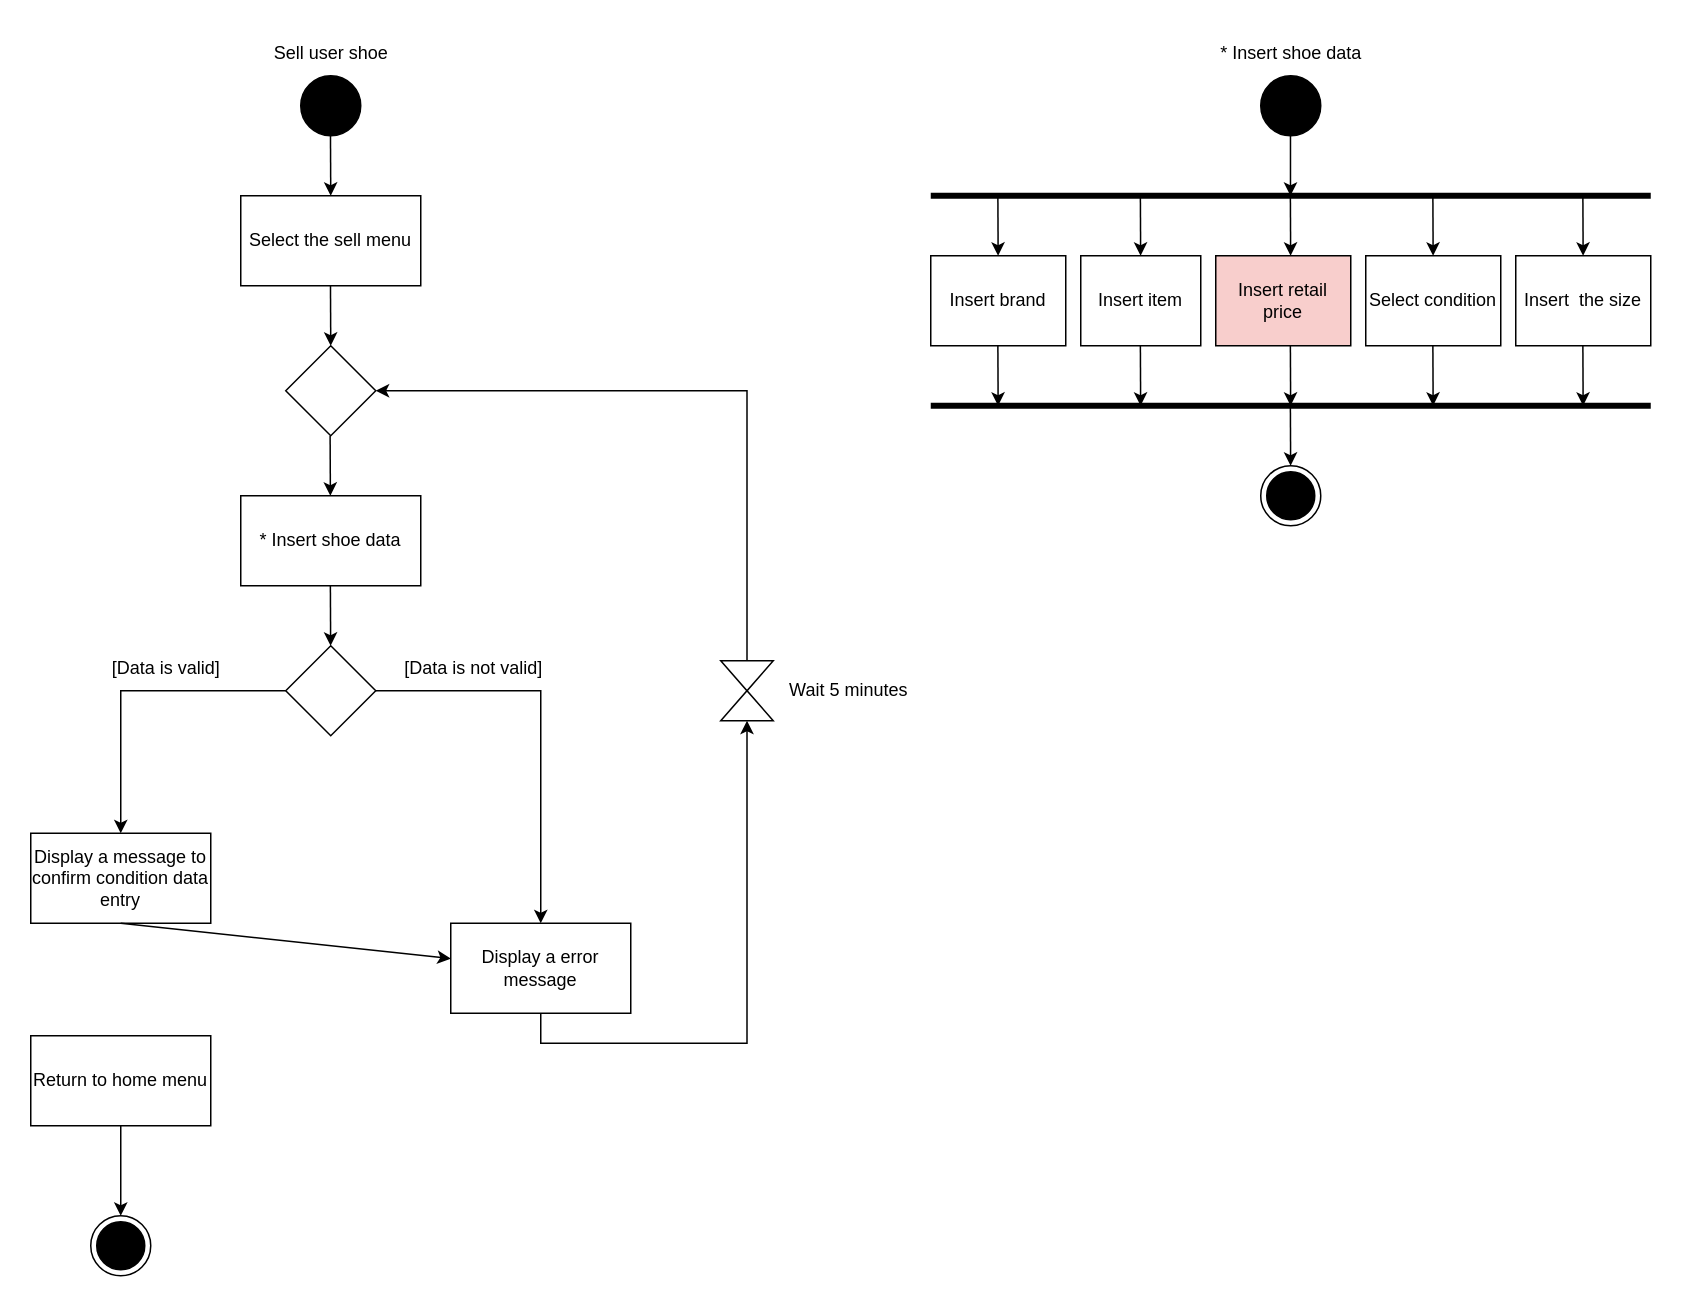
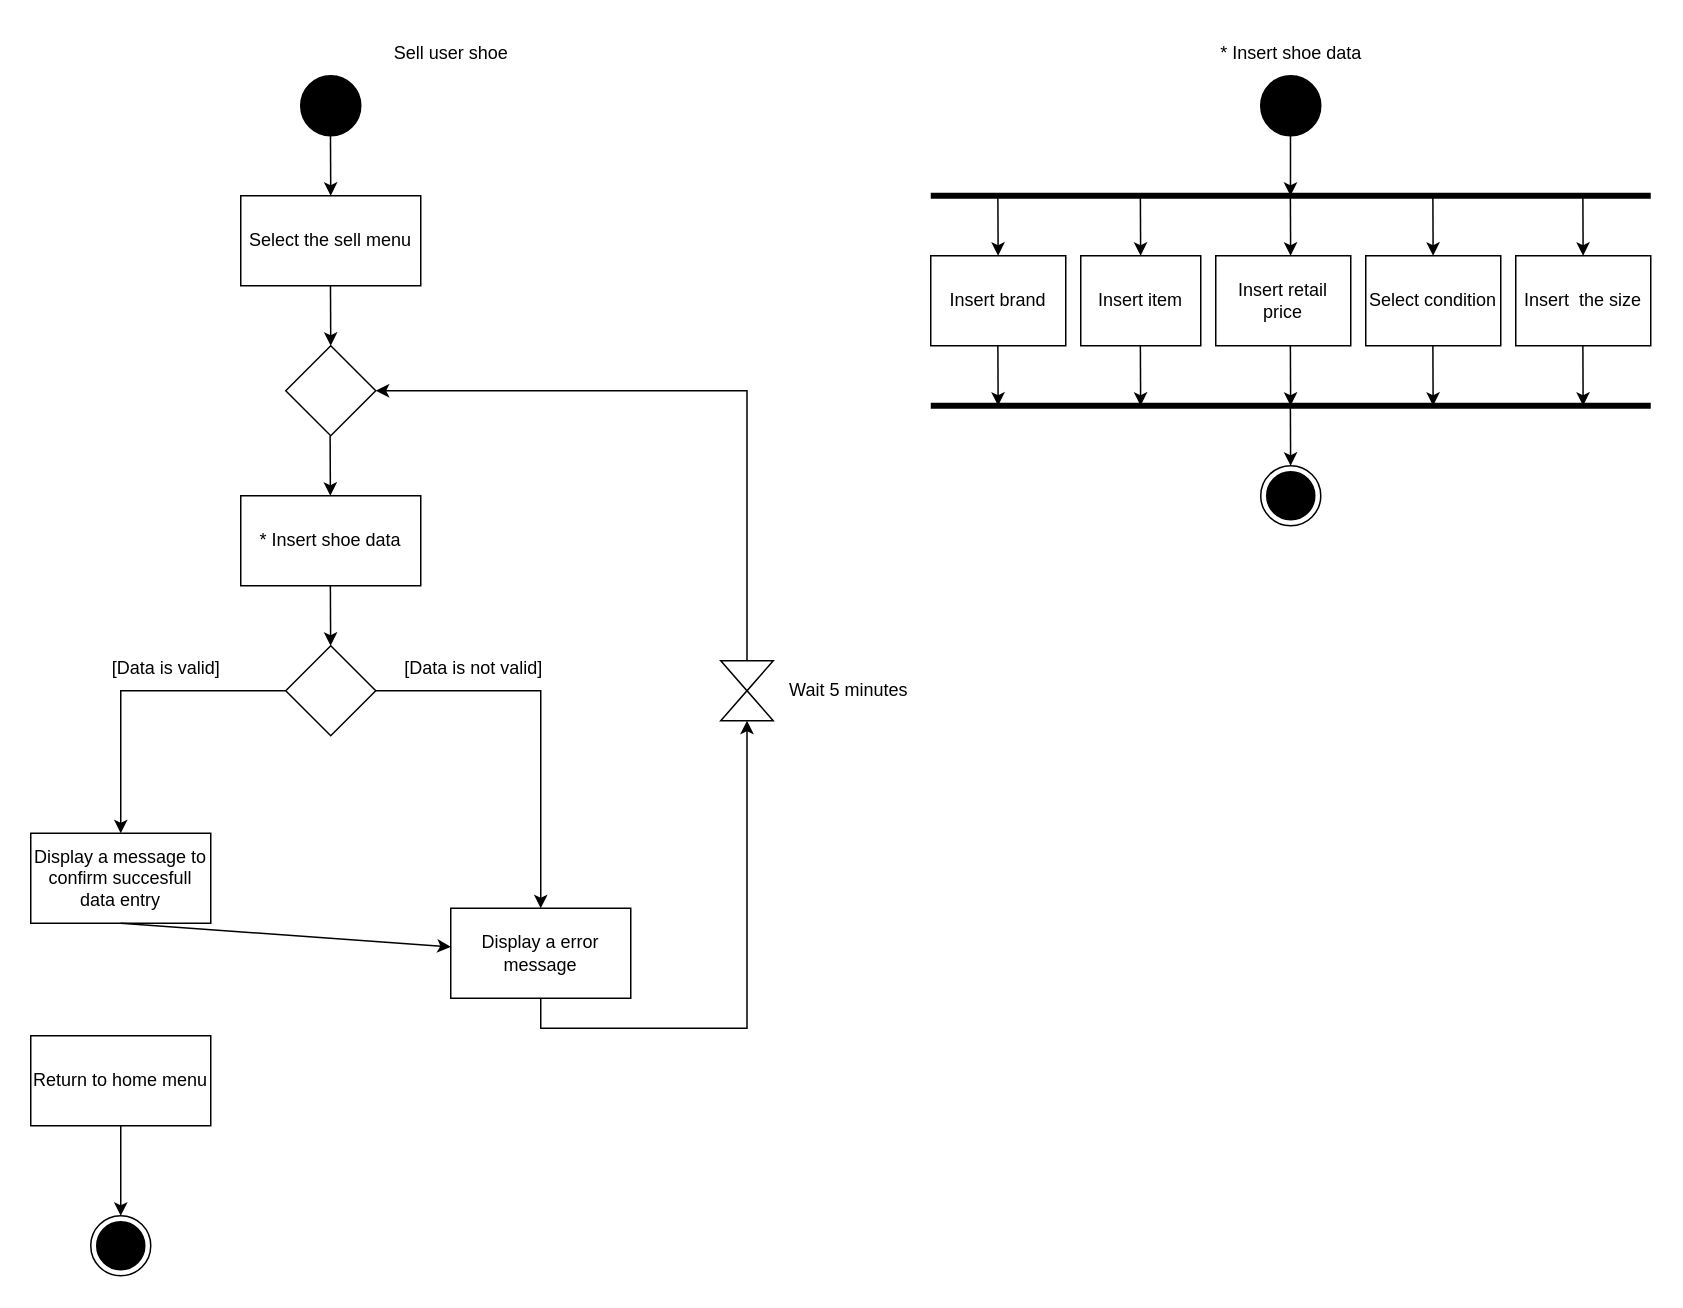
node "Sell user shoe": moved (331, 53) -> (451, 53)
node "Insert retail price": fillcolor #f8cecc -> #ffffff
node "Display a message to confirm condition data entry": label "Display a message to confirm condition data entry" -> "Display a message to confirm succesfull data entry"
node "Display a error message": moved (541, 968) -> (541, 953)
